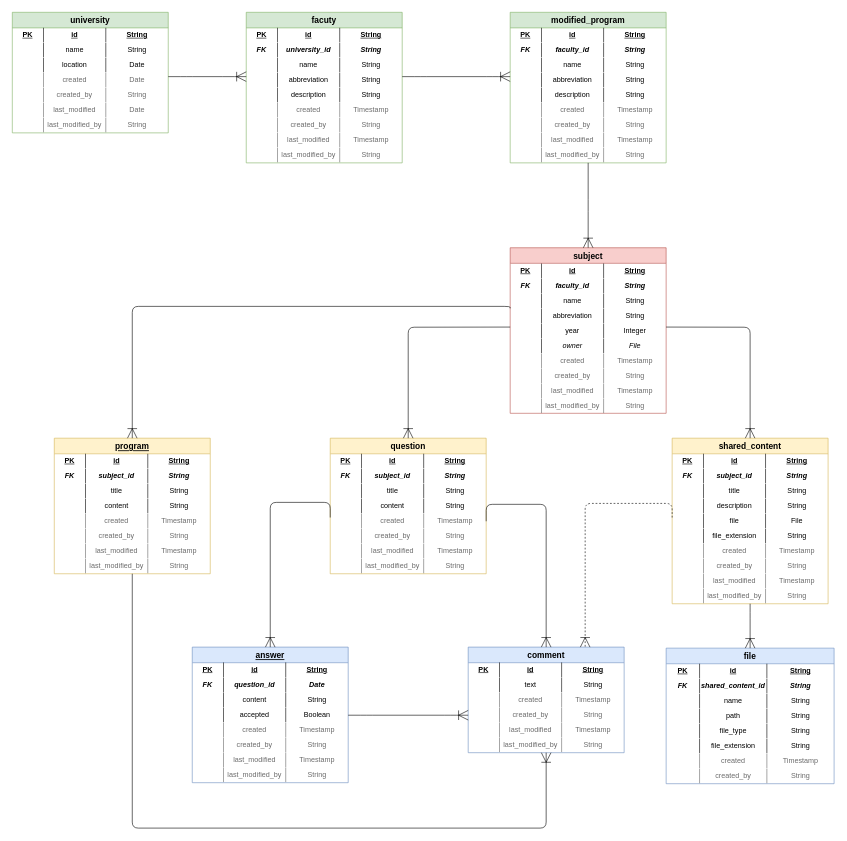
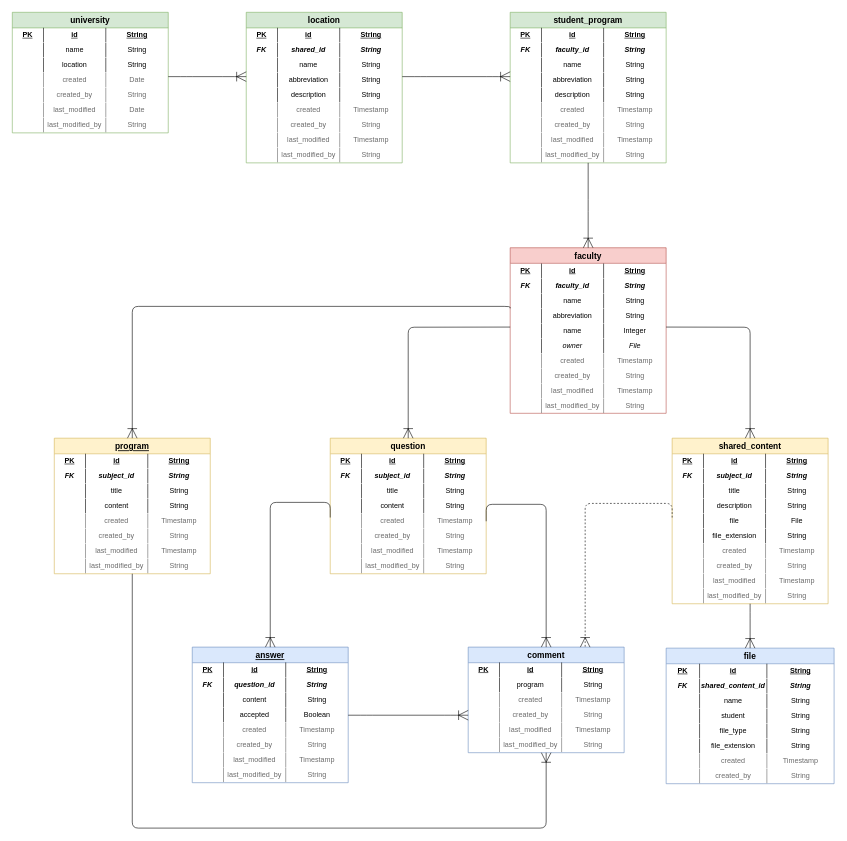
node "facuty": label "facuty" -> "location"
node "modified_program": label "modified_program" -> "student_program"
node "FK university_id String": label "FK university_id String" -> "FK shared_id String"
node "location Date": label "location Date" -> "location String"
node "subject": label "subject" -> "faculty"
node "year Integer": label "year Integer" -> "name Integer"
node "FK question_id Date": label "FK question_id Date" -> "FK question_id String"
node "text String": label "text String" -> "program String"
node "path String": label "path String" -> "student String"
